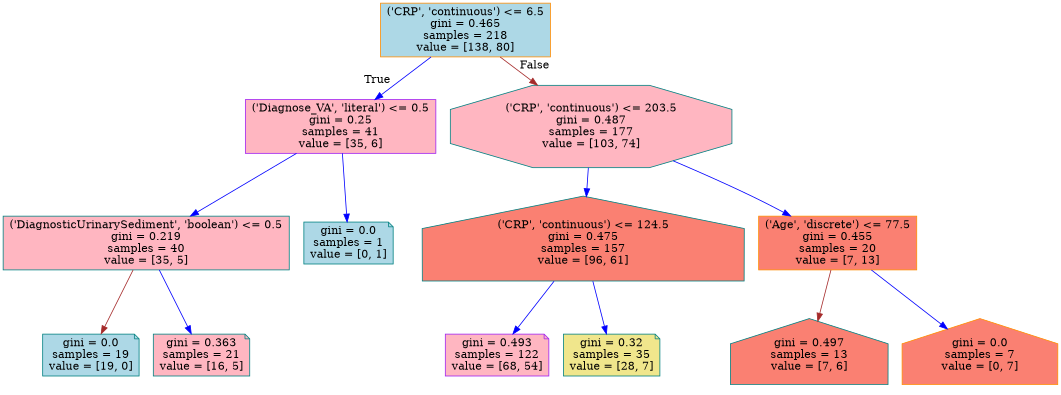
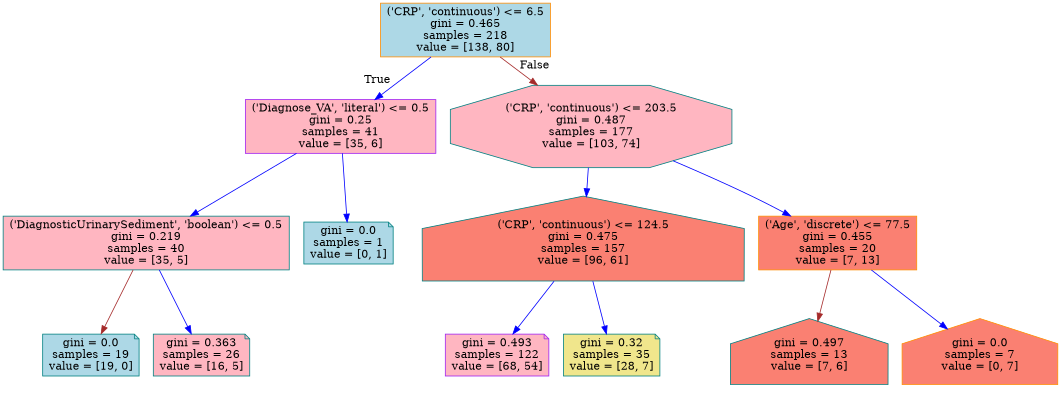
node "gini = 0.363 samples = 21 value = [16, 5]": label "gini = 0.363 samples = 21 value = [16, 5]" -> "gini = 0.363 samples = 26 value = [16, 5]"
